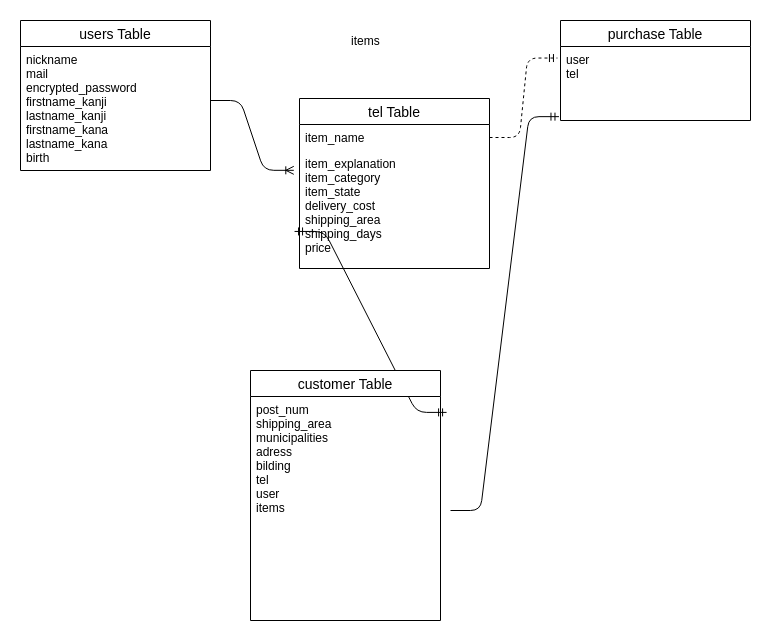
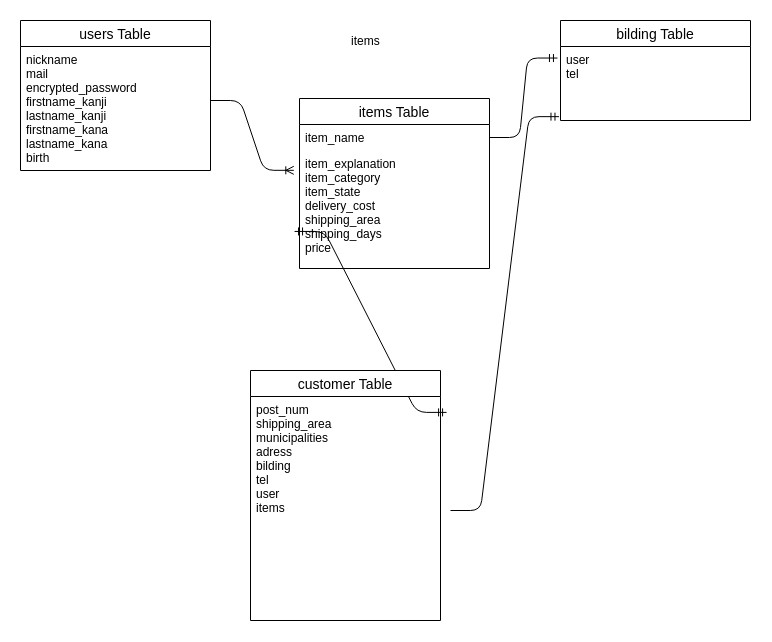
node "purchase Table": label "purchase Table" -> "bilding Table"
edge "item_name" -> "user tel": style dashed -> solid
node "tel Table": label "tel Table" -> "items Table"
